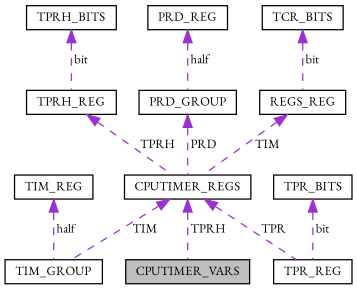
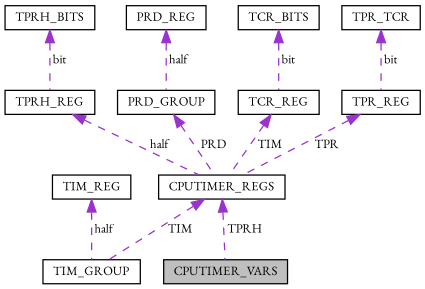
node "REGS_REG": label "REGS_REG" -> "TCR_REG"
edge "CPUTIMER_REGS" -> "TPRH_REG": label " TPRH" -> " half"
node "TPR_BITS": label "TPR_BITS" -> "TPR_TCR"
edge "TPR_REG" -> "CPUTIMER_REGS": reversed
